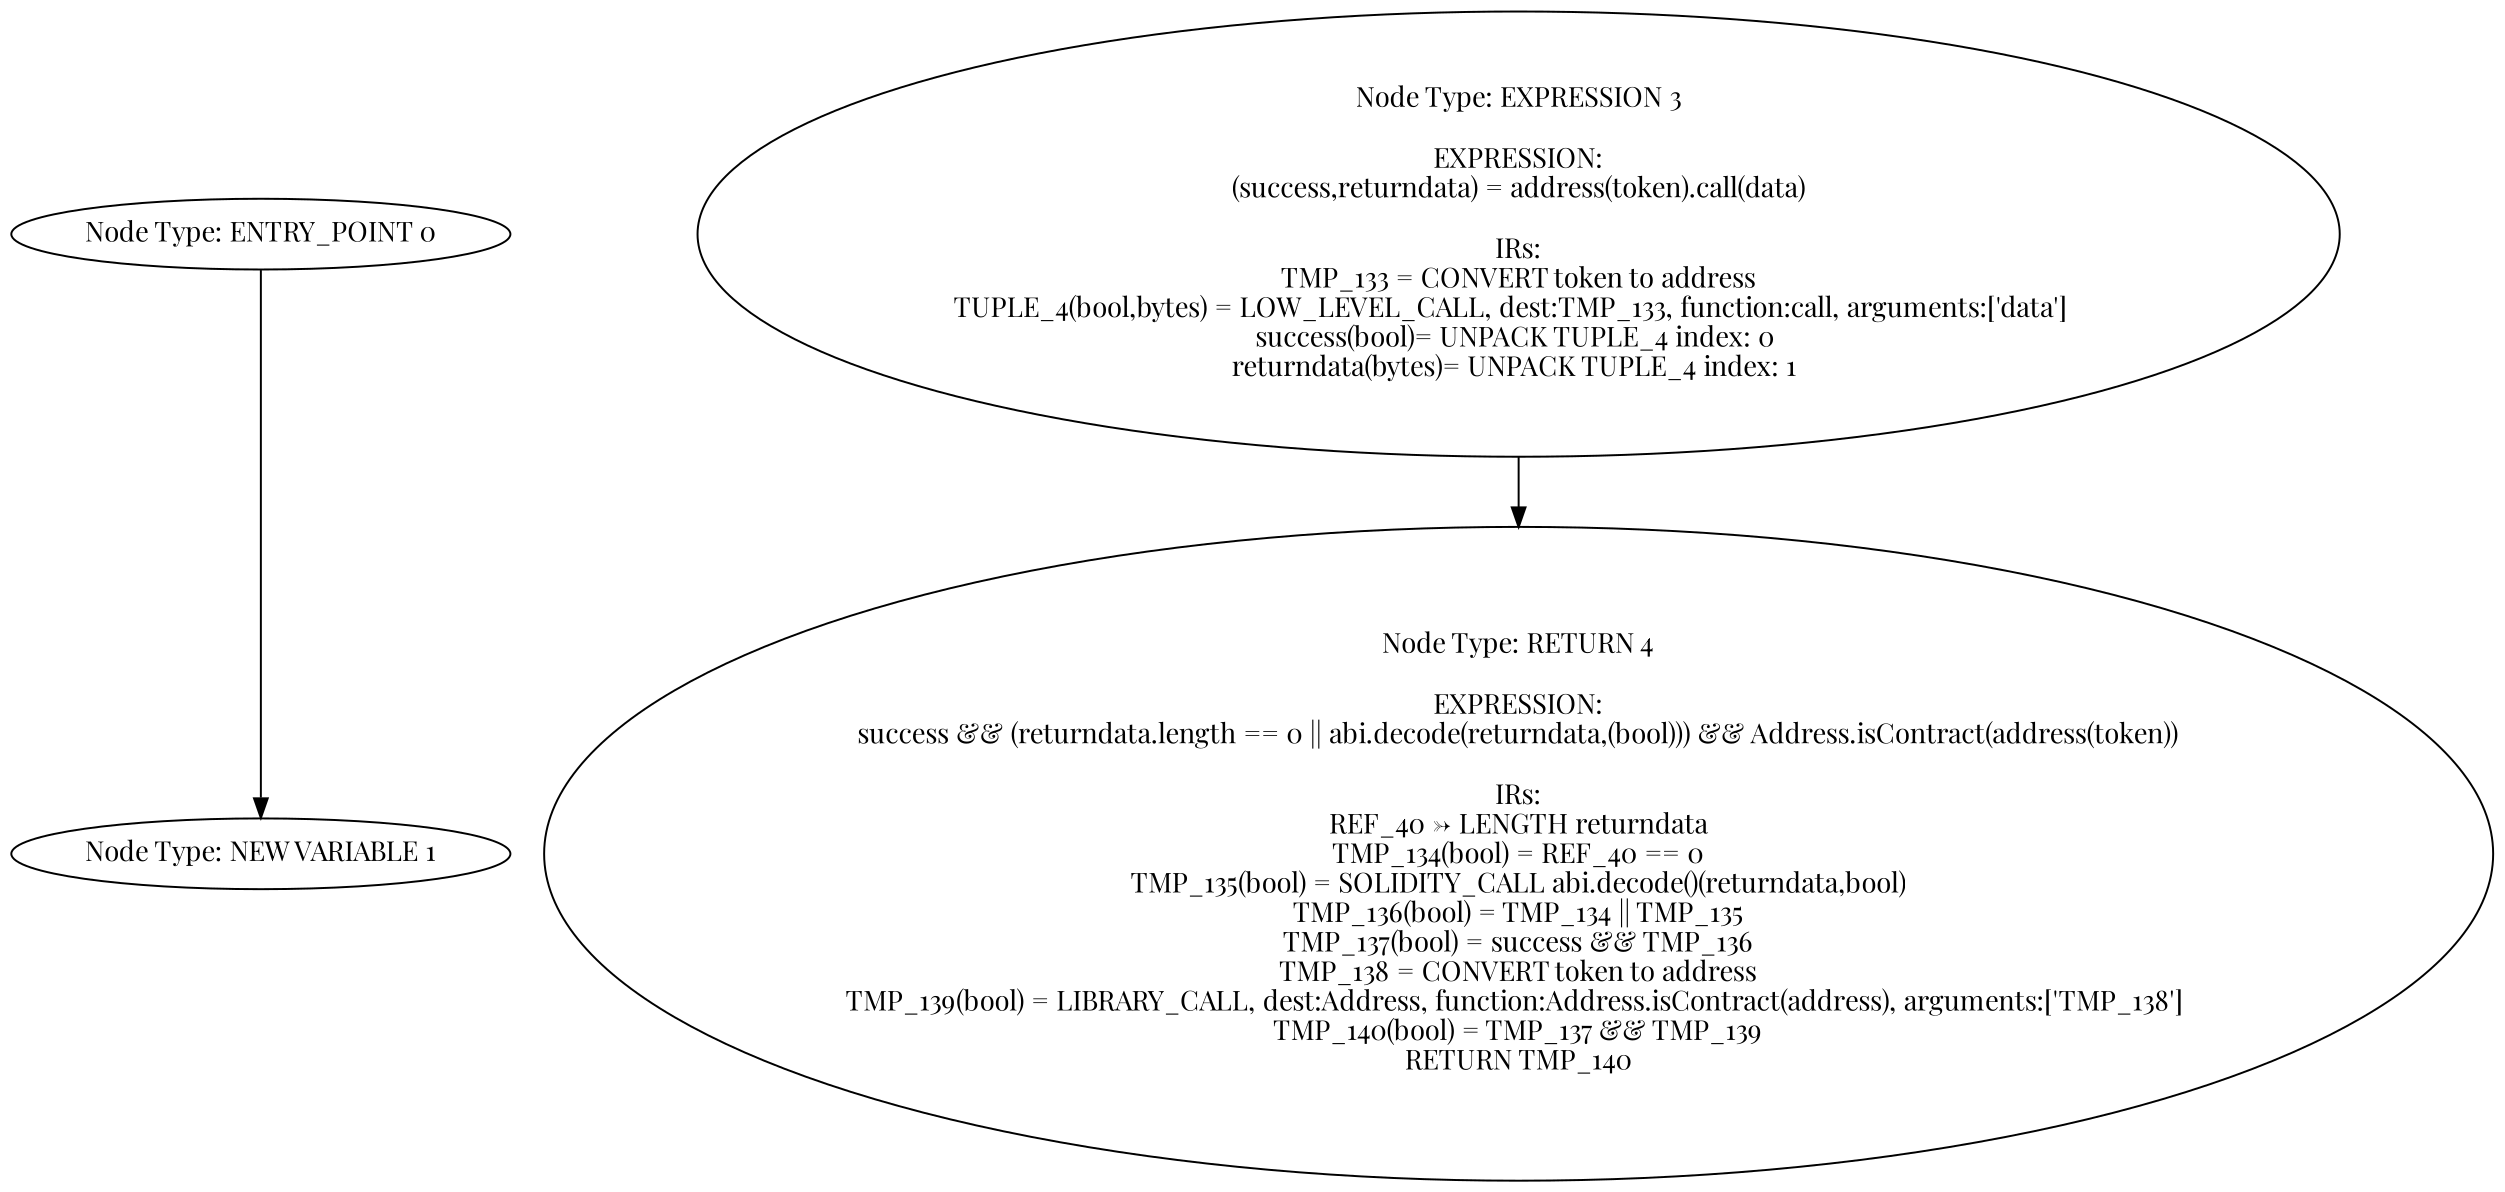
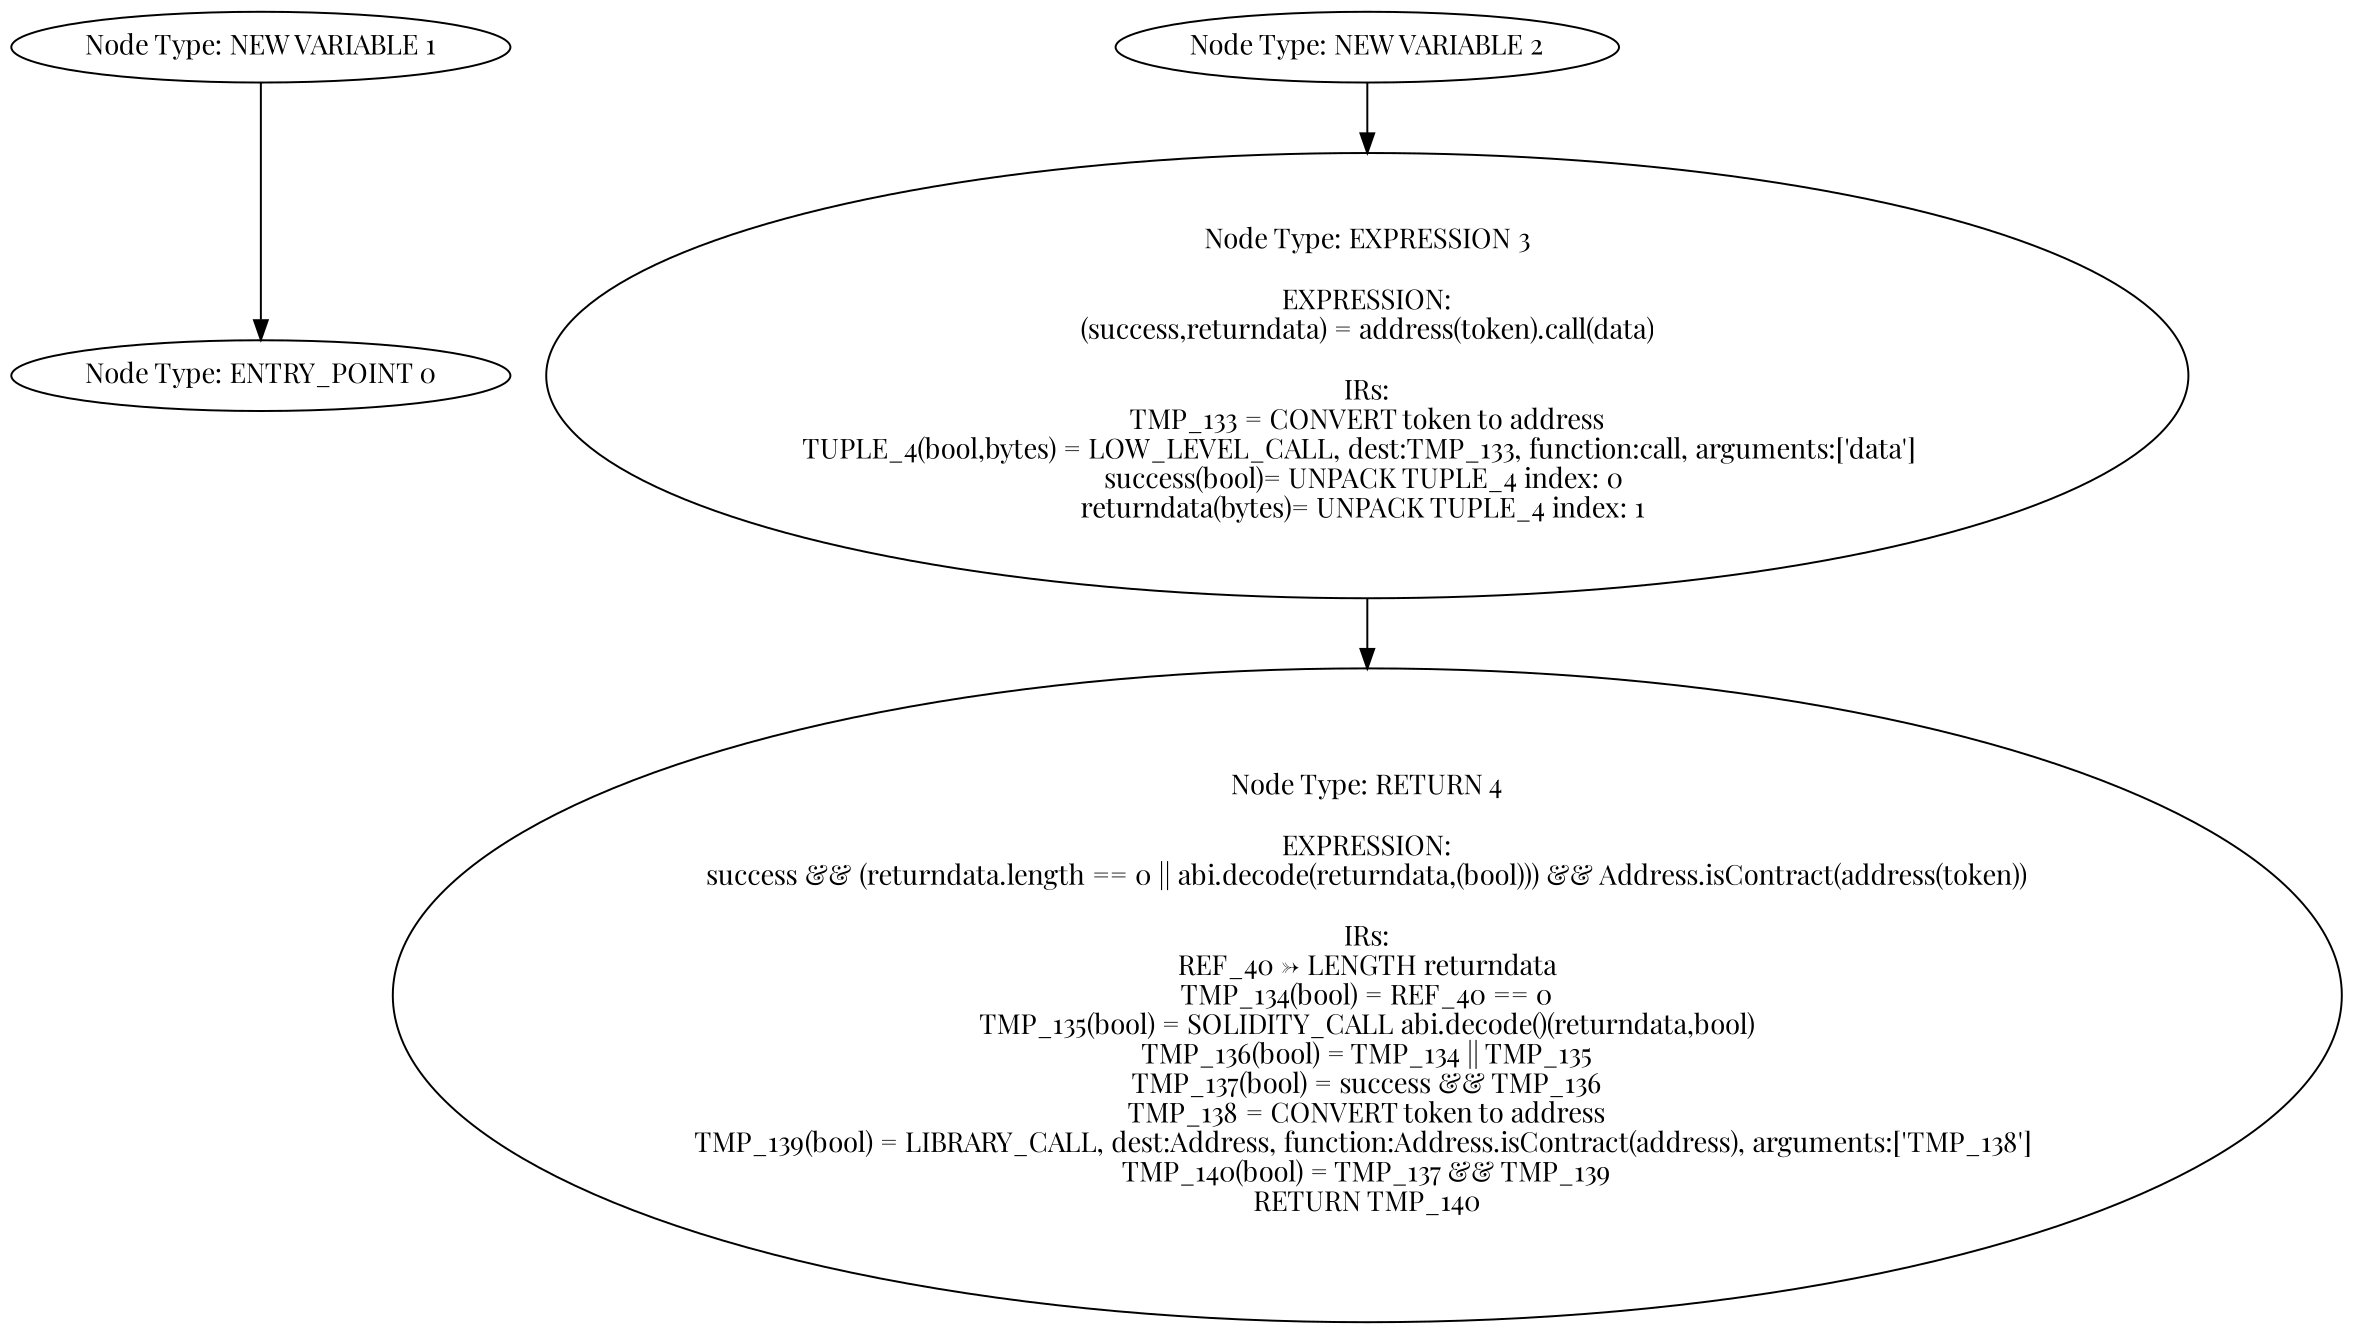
node "Node Type: NEW VARIABLE 2": added
edge "Node Type: ENTRY_POINT 0" -> "Node Type: NEW VARIABLE 1": reversed
